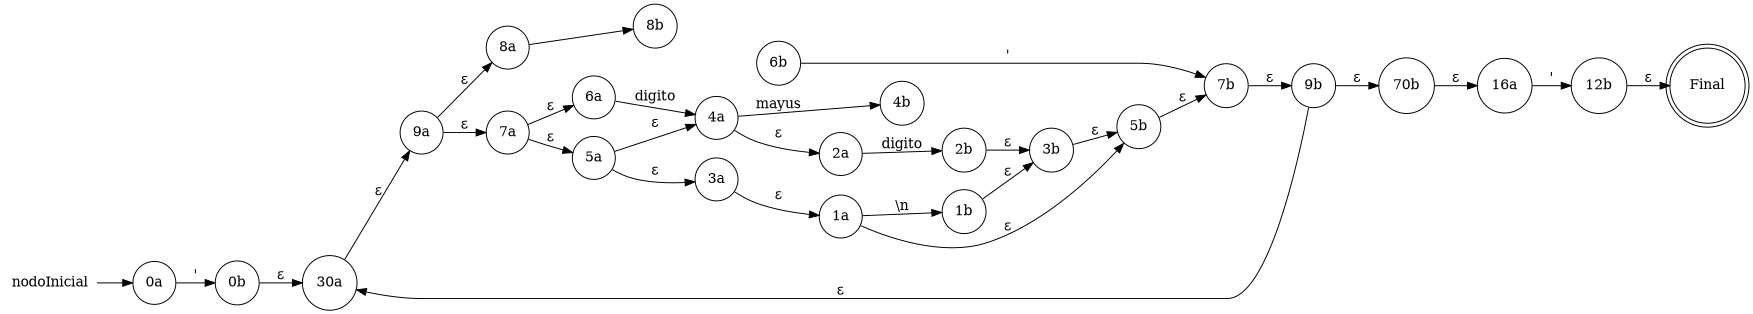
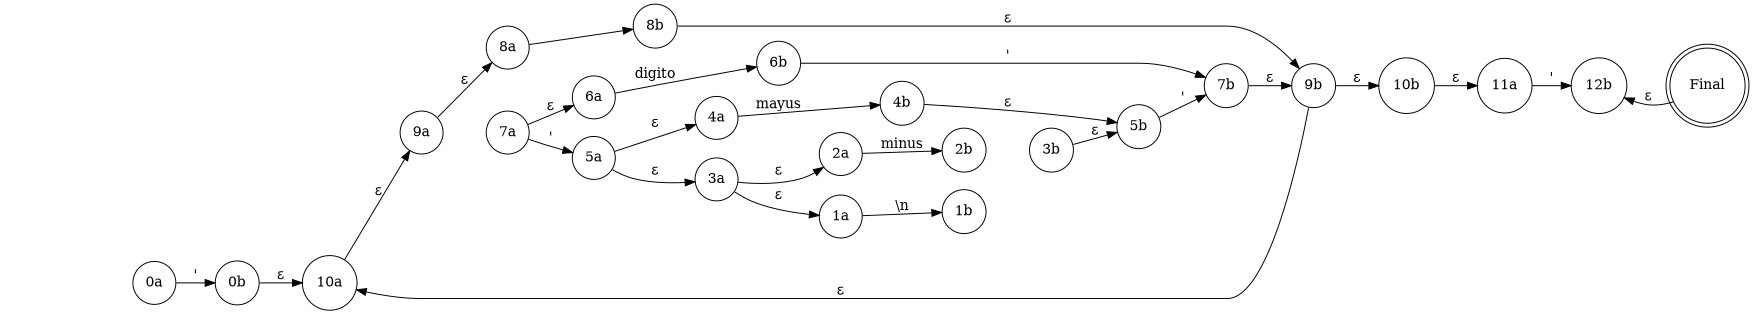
edge "8b" -> "9b": added, label "ε"
node "70b": label "70b" -> "10b"
node "16a": label "16a" -> "11a"
edge "12b" -> "Final": reversed
edge "5b" -> "7b": label "ε" -> "'"
edge "6a" -> "4a": now "6a" -> "6b"
edge "9a" -> "7a": removed, label "ε"
edge "7a" -> "5a": label "ε" -> "'"
edge "2a" -> "2b": label "digito" -> "minus"
edge "4a" -> "2a": now "3a" -> "2a"
edge "2b" -> "3b": removed, label "ε"
edge "1b" -> "3b": removed, label "ε"
edge "1a" -> "5b": now "4b" -> "5b"
node "nodoInicial": removed
node "30a": label "30a" -> "10a"
